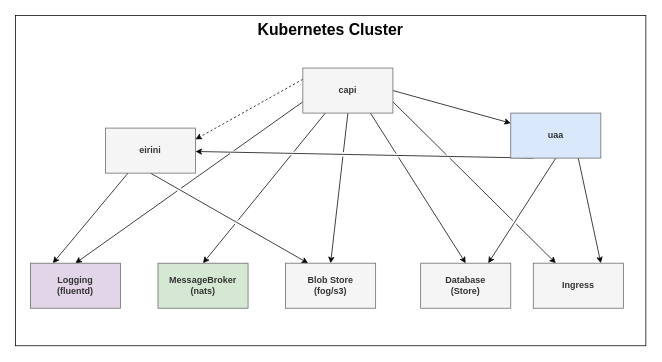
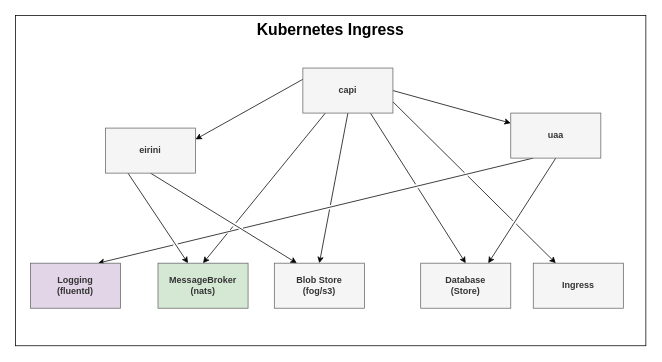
node "Kubernetes Cluster": label "Kubernetes Cluster" -> "Kubernetes Ingress"
edge "capi" -> "eirini": style dashed -> solid
node "uaa": fillcolor #dae8fc -> #f5f5f5
edge "uaa" -> "eirini": now "uaa" -> "Logging (fluentd)"
edge "capi" -> "Logging (fluentd)": removed
edge "uaa" -> "Ingress": removed
edge "eirini" -> "Logging (fluentd)": now "eirini" -> "MessageBroker (nats)"
node "Blob Store (fog/s3)": moved (330, 285) -> (319, 285)
